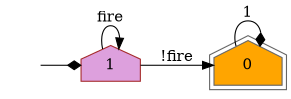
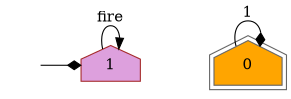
edge "1" -> "0": removed, label "!fire"
